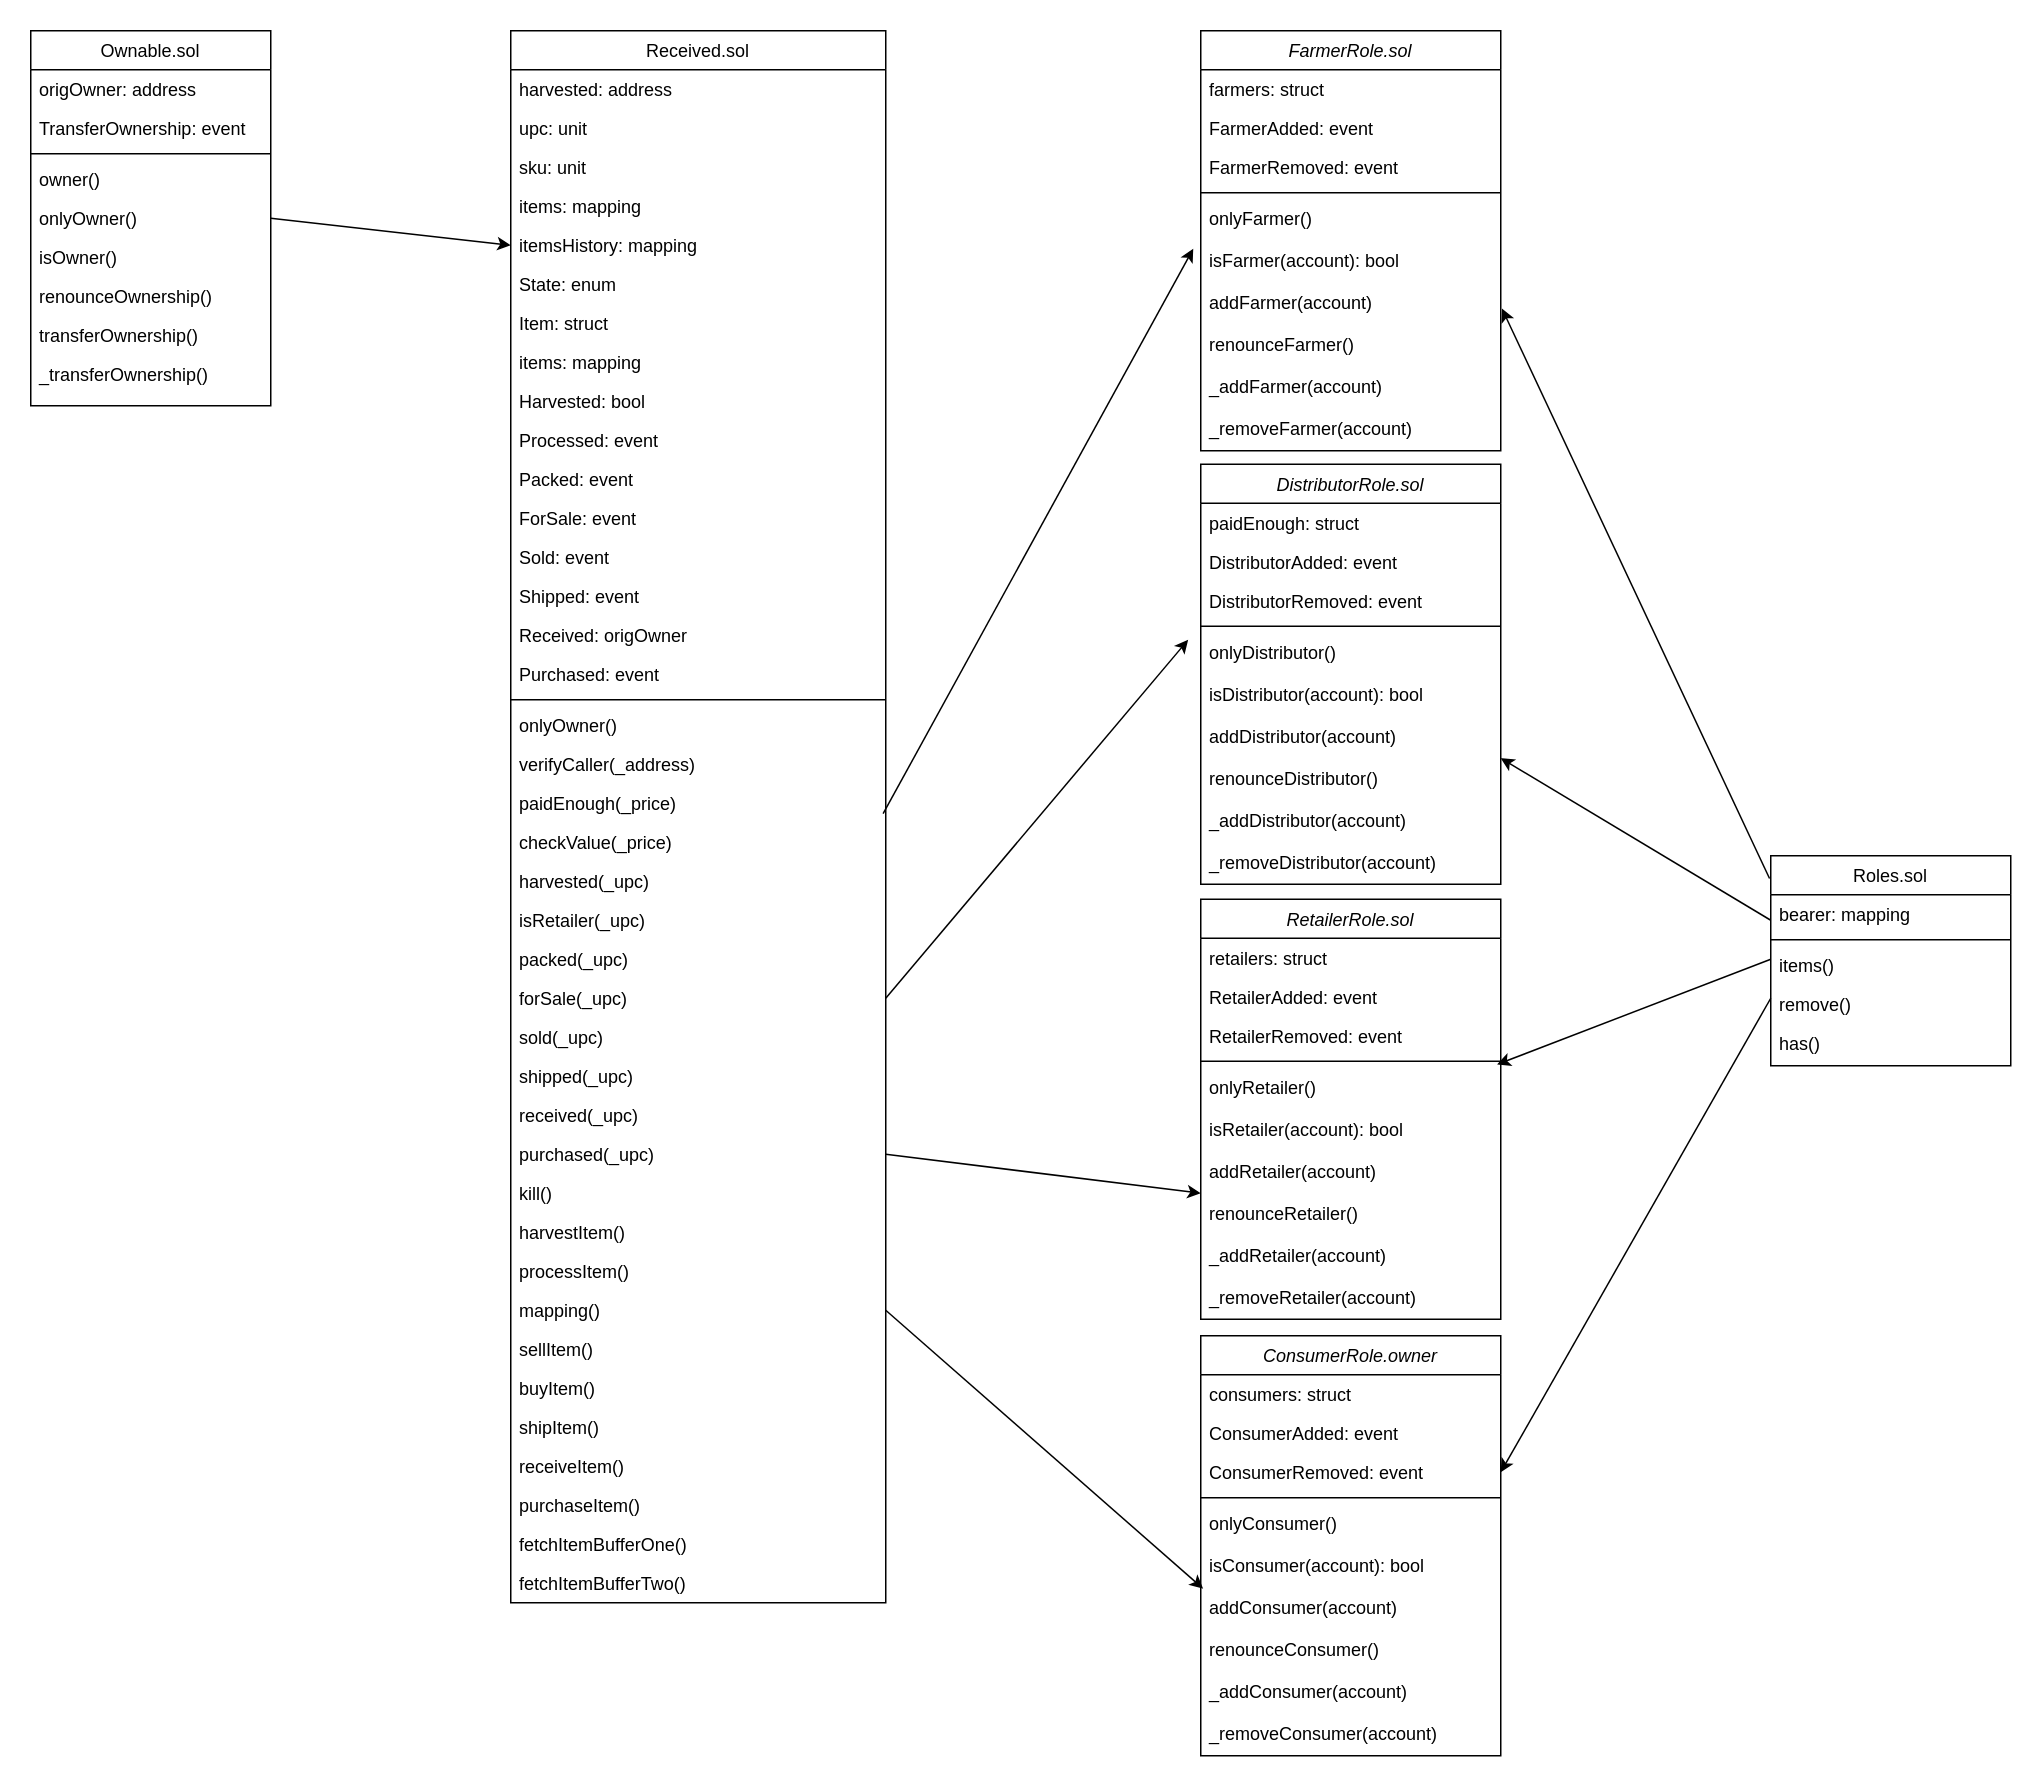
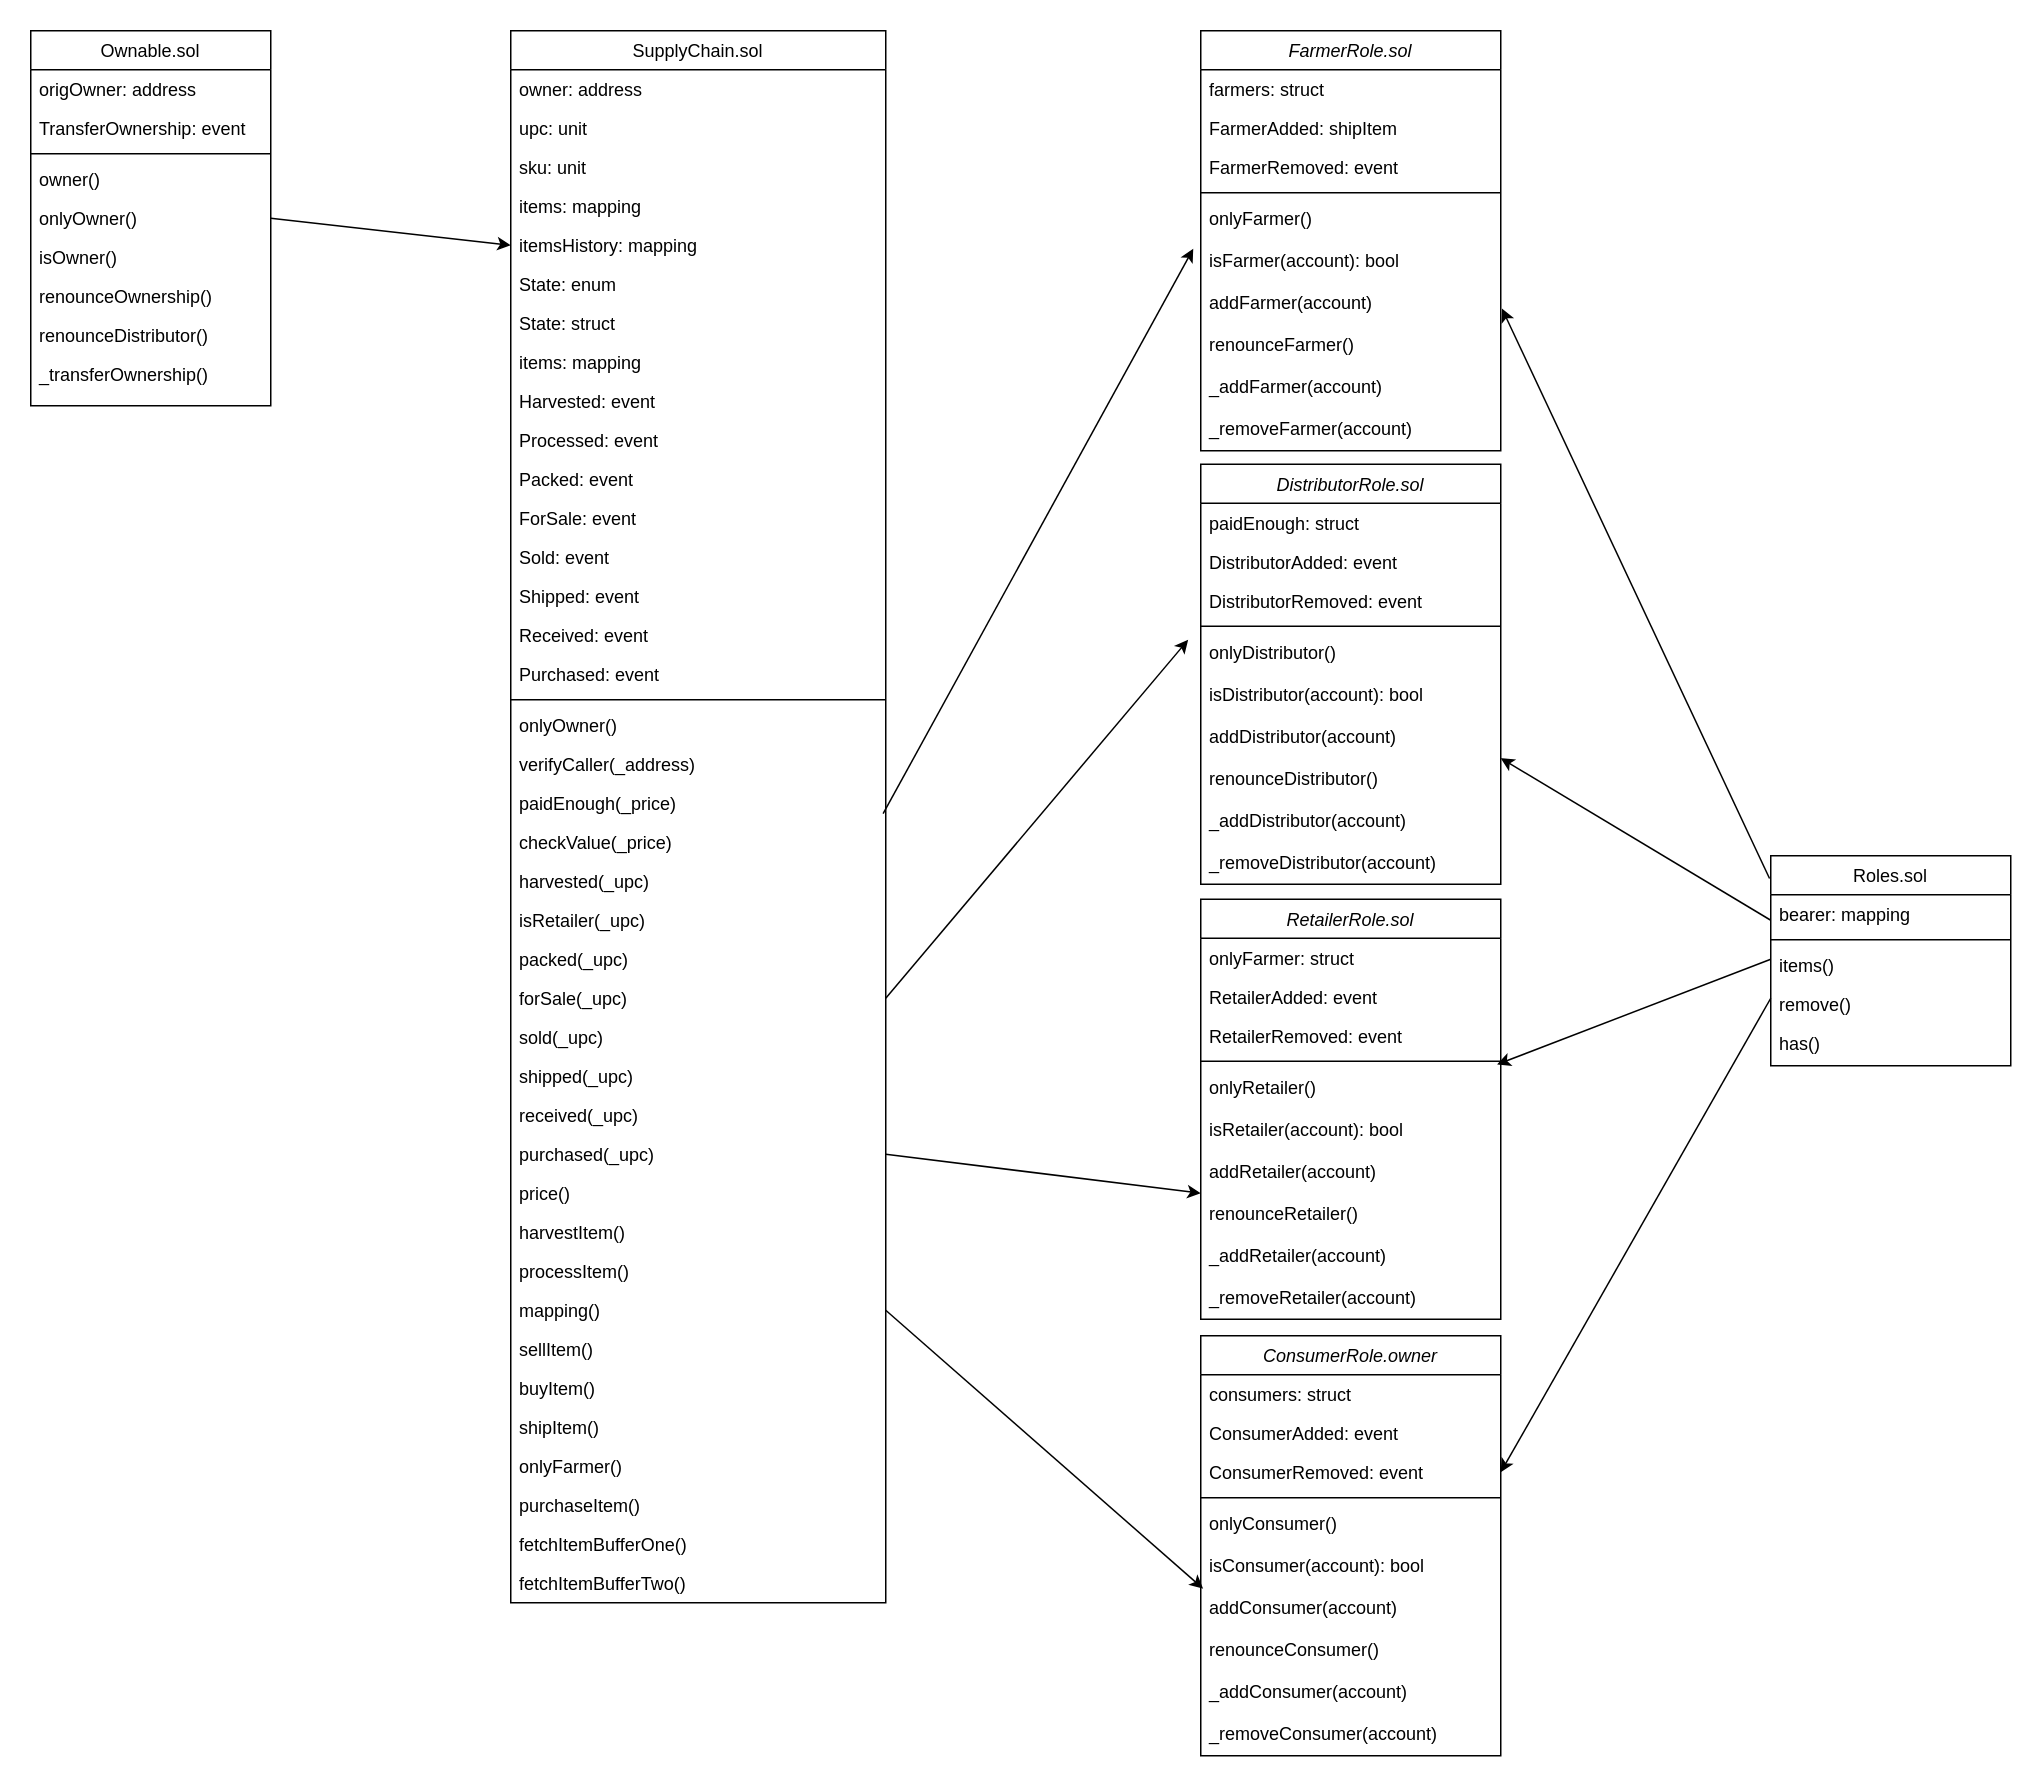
node "Received.sol": label "Received.sol" -> "SupplyChain.sol"
node "harvested: address": label "harvested: address" -> "owner: address"
node "FarmerAdded: event": label "FarmerAdded: event" -> "FarmerAdded: shipItem"
node "Item: struct": label "Item: struct" -> "State: struct"
node "transferOwnership()": label "transferOwnership()" -> "renounceDistributor()"
node "Harvested: bool": label "Harvested: bool" -> "Harvested: event"
node "Received: origOwner": label "Received: origOwner" -> "Received: event"
node "retailers: struct": label "retailers: struct" -> "onlyFarmer: struct"
node "kill()": label "kill()" -> "price()"
node "receiveItem()": label "receiveItem()" -> "onlyFarmer()"
